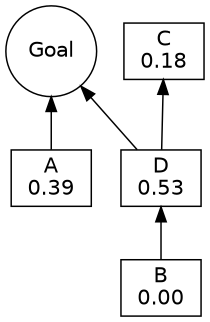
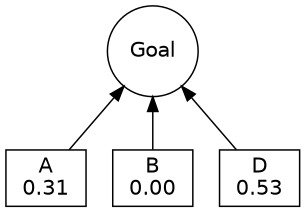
node "C 0.18": removed
node "A 0.39": label "A 0.39" -> "A 0.31"
edge "B 0.00" -> "D 0.53": now "B 0.00" -> "Goal"
